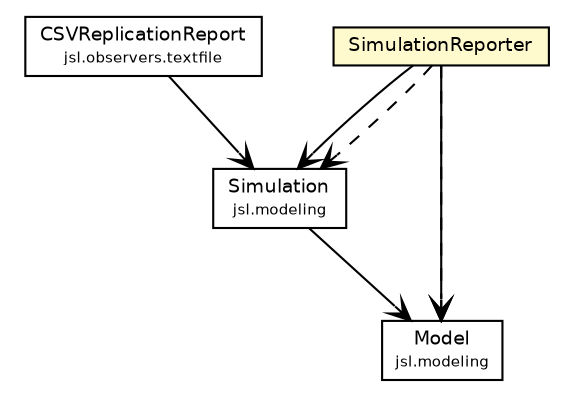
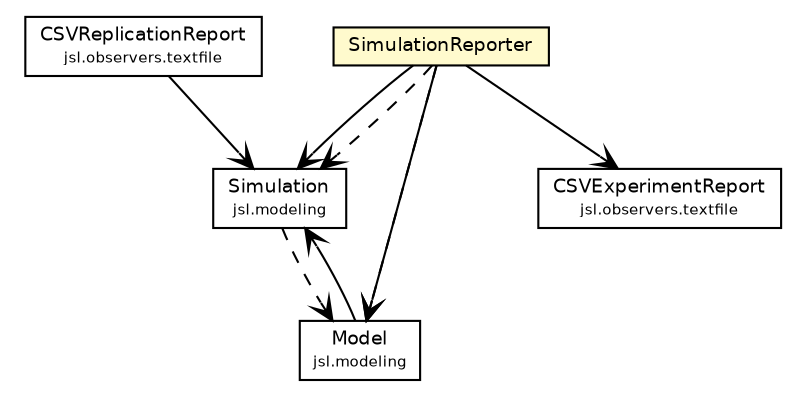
node "CSVExperimentReport": added
edge "Simulation" -> "Model": style solid -> dashed
edge "Model" -> "Simulation": added
